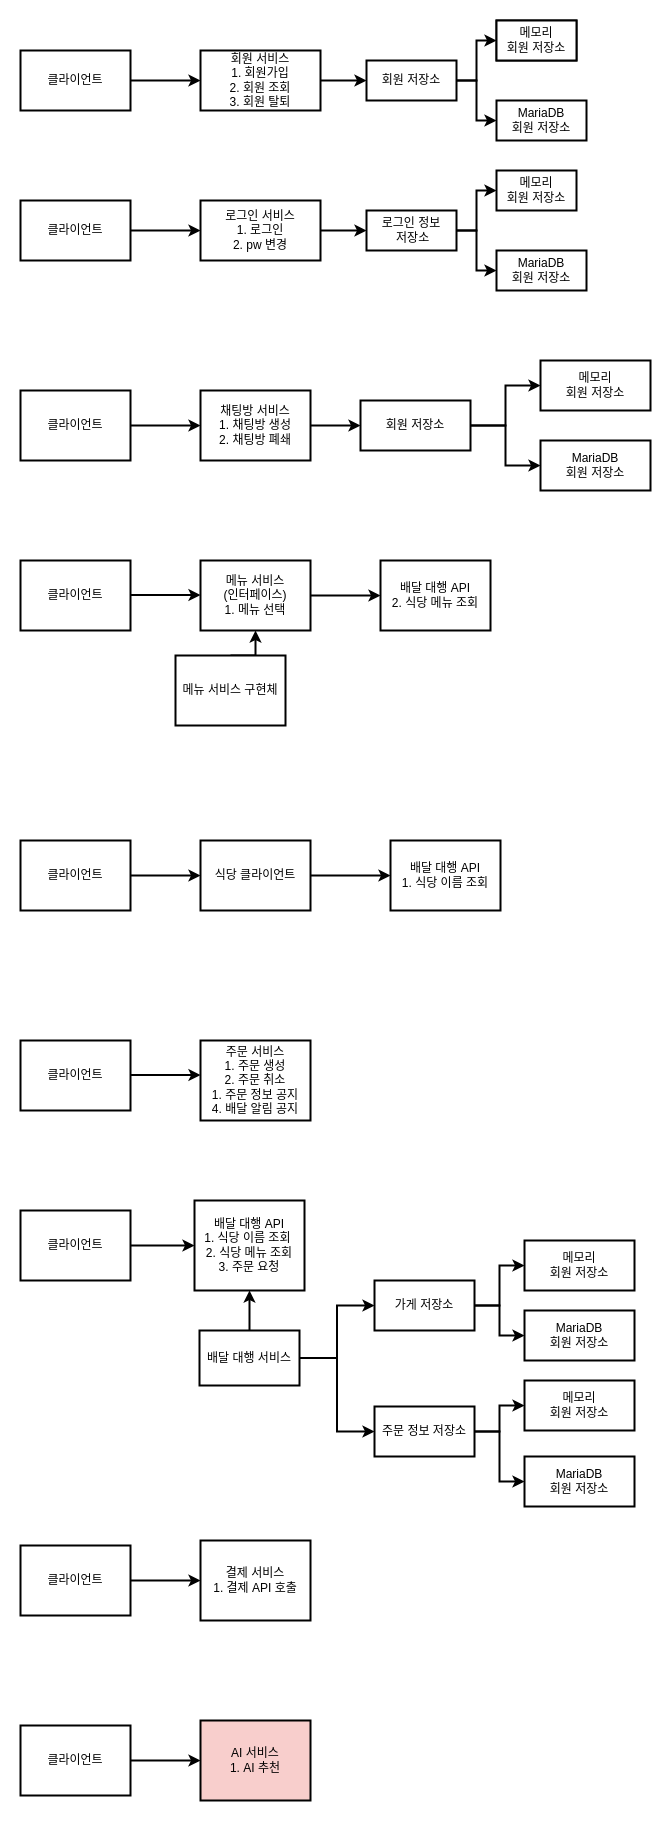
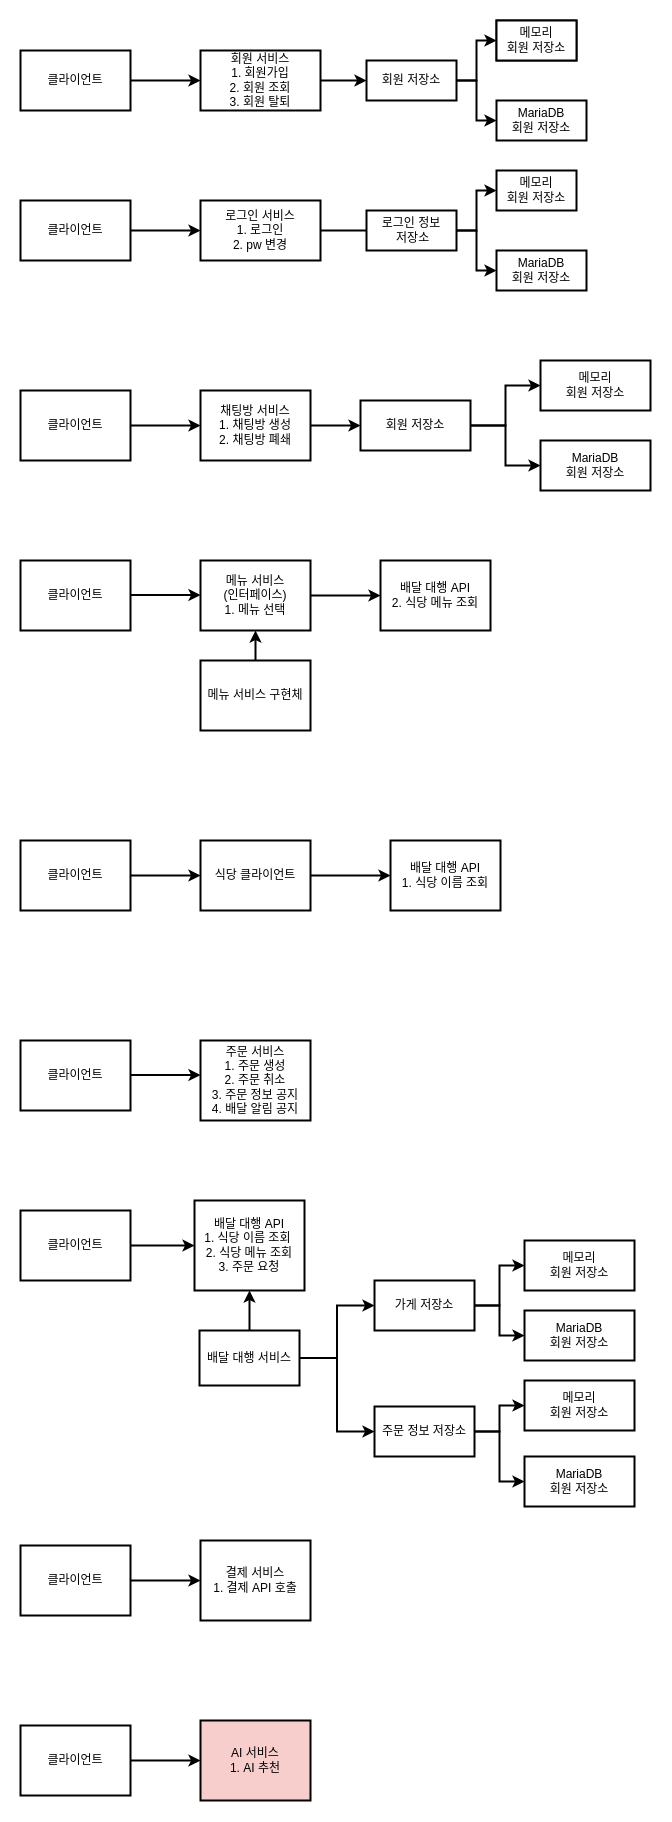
edge "로그인 서비스 1. 로그인 2. pw 변경" -> "로그인 정보 저장소": arrowhead classic -> none
node "메뉴 서비스 구현체": moved (231, 691) -> (256, 696)
node "주문 서비스 1. 주문 생성 2. 주문 취소 1. 주문 정보 공지 4. 배달 알림 공지": label "주문 서비스 1. 주문 생성 2. 주문 취소 1. 주문 정보 공지 4. 배달 알림 공지" -> "주문 서비스 1. 주문 생성 2. 주문 취소 3. 주문 정보 공지 4. 배달 알림 공지"
